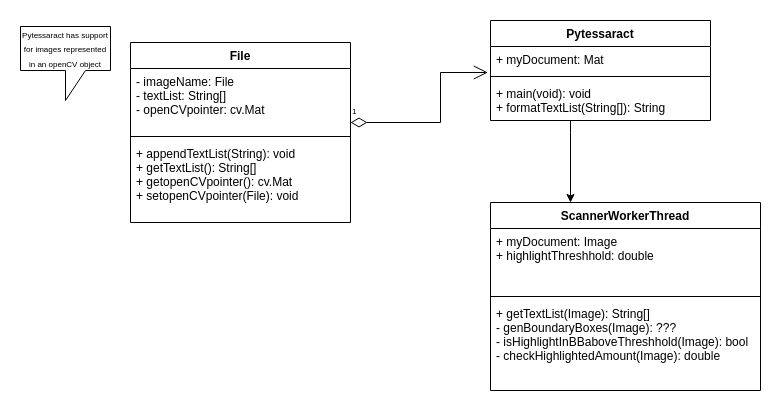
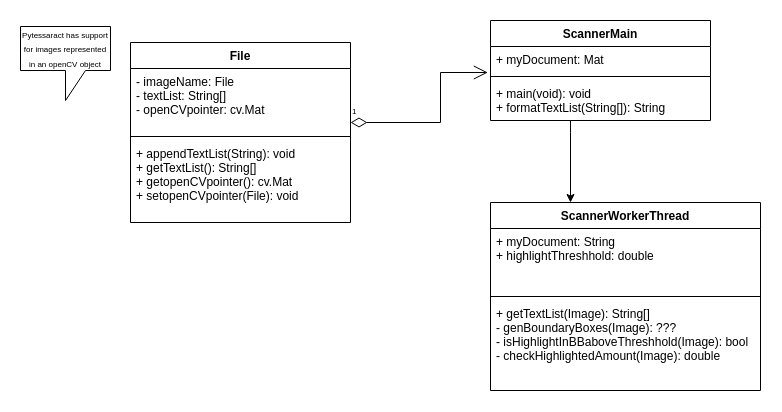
node "Pytessaract": label "Pytessaract" -> "ScannerMain"
node "+ myDocument: Image + highlightThreshhold: double": label "+ myDocument: Image + highlightThreshhold: double" -> "+ myDocument: String + highlightThreshhold: double"
